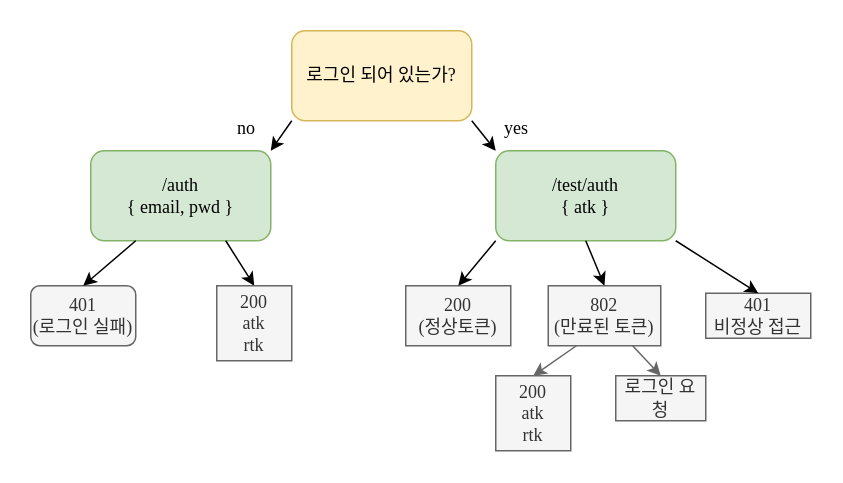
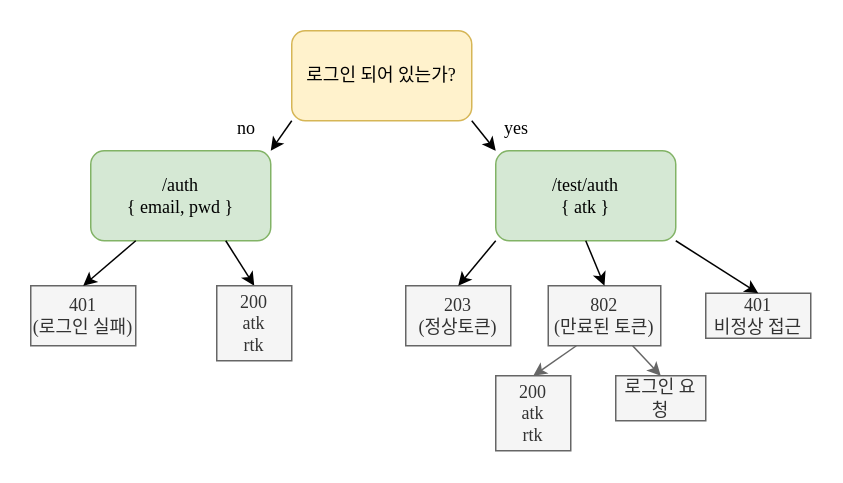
node "401 (로그인 실패)": shape rounded rectangle -> rectangle
node "200 (정상토큰)": label "200 (정상토큰)" -> "203 (정상토큰)"
